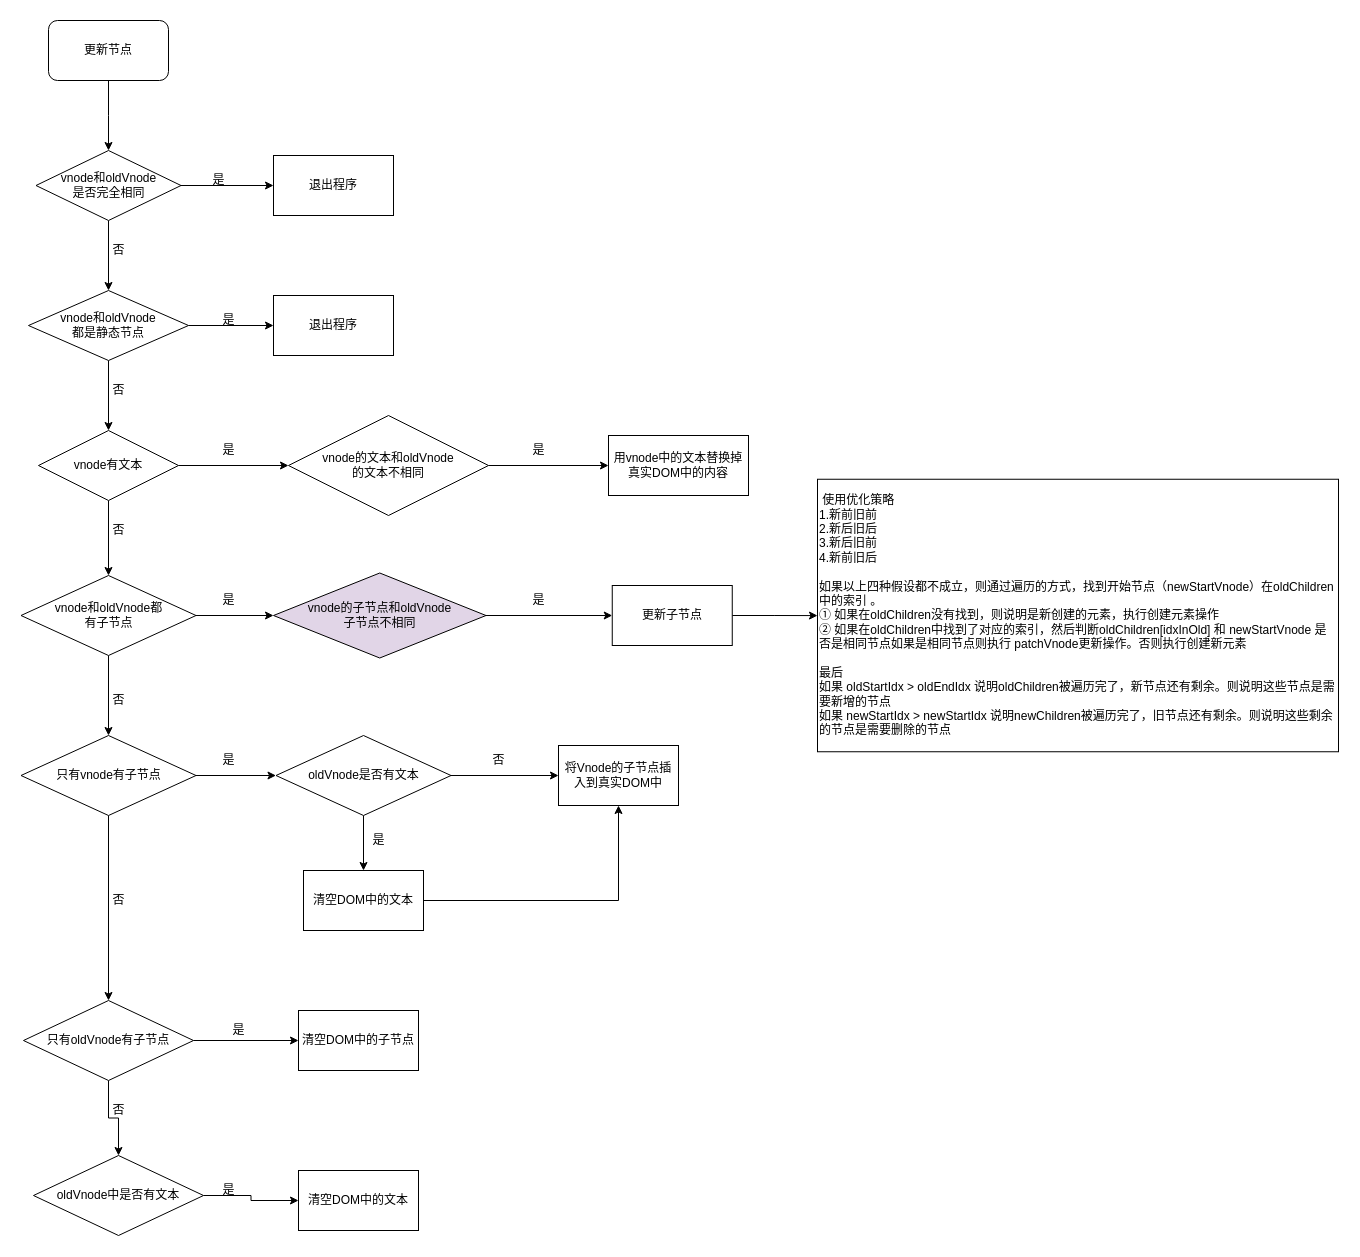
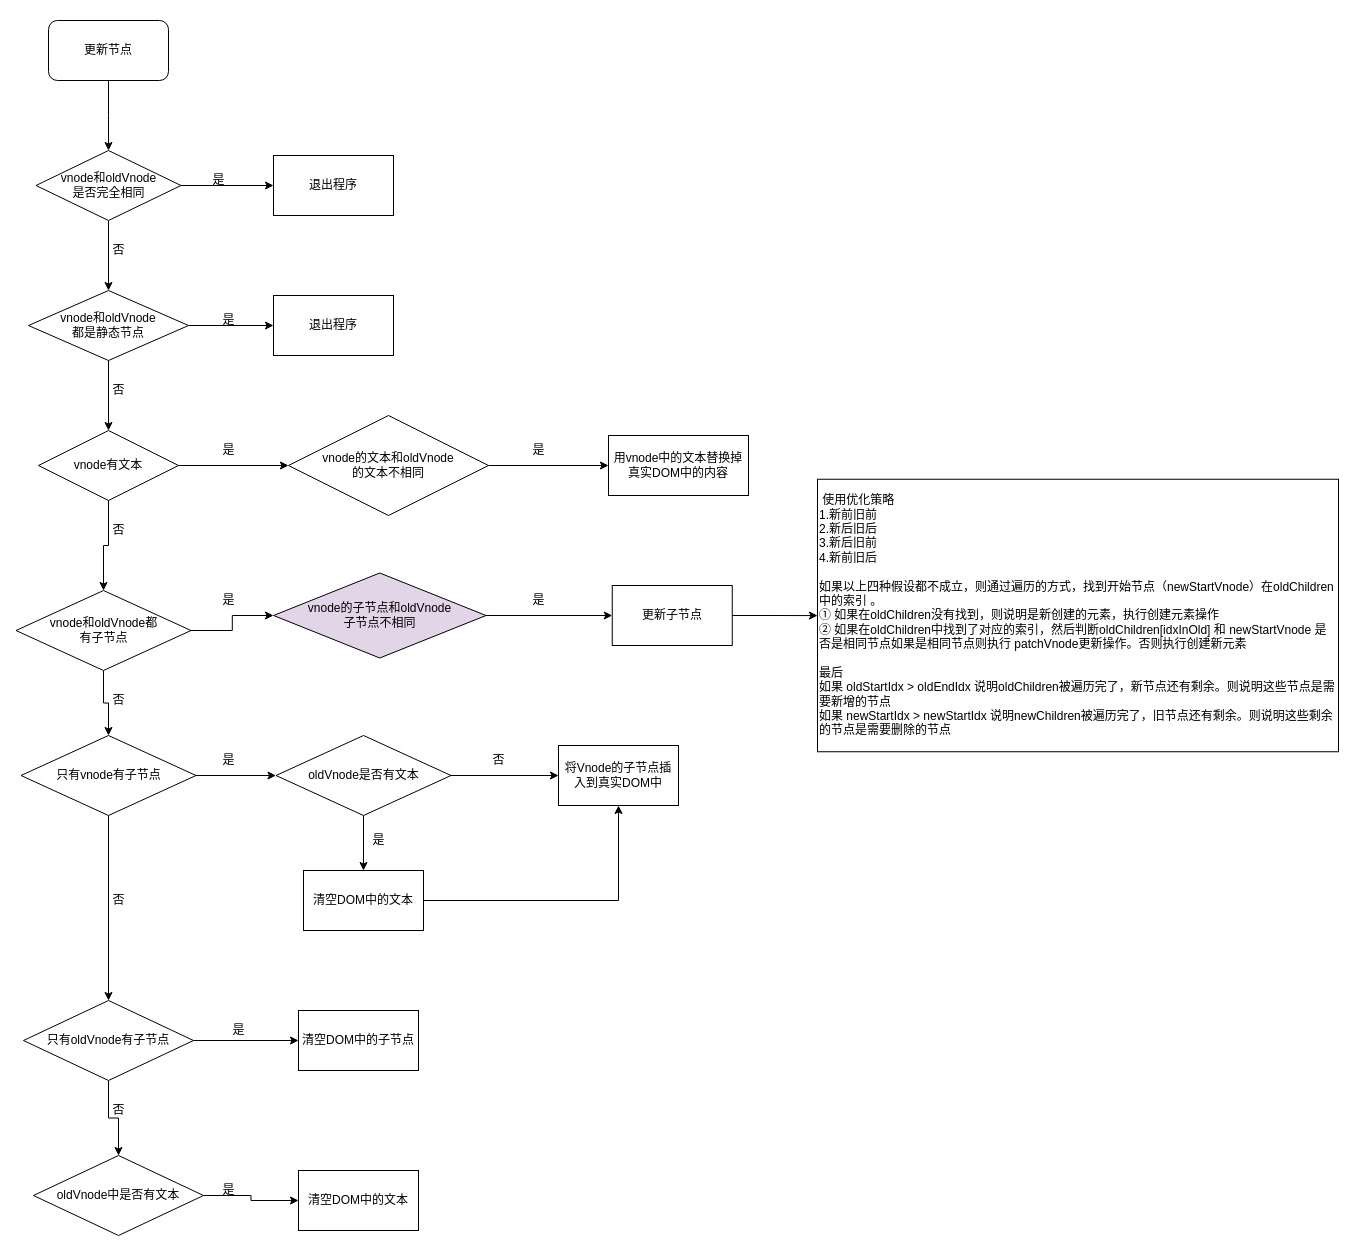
node "vnode和oldVnode都 有子节点": moved (109, 616) -> (104, 631)
